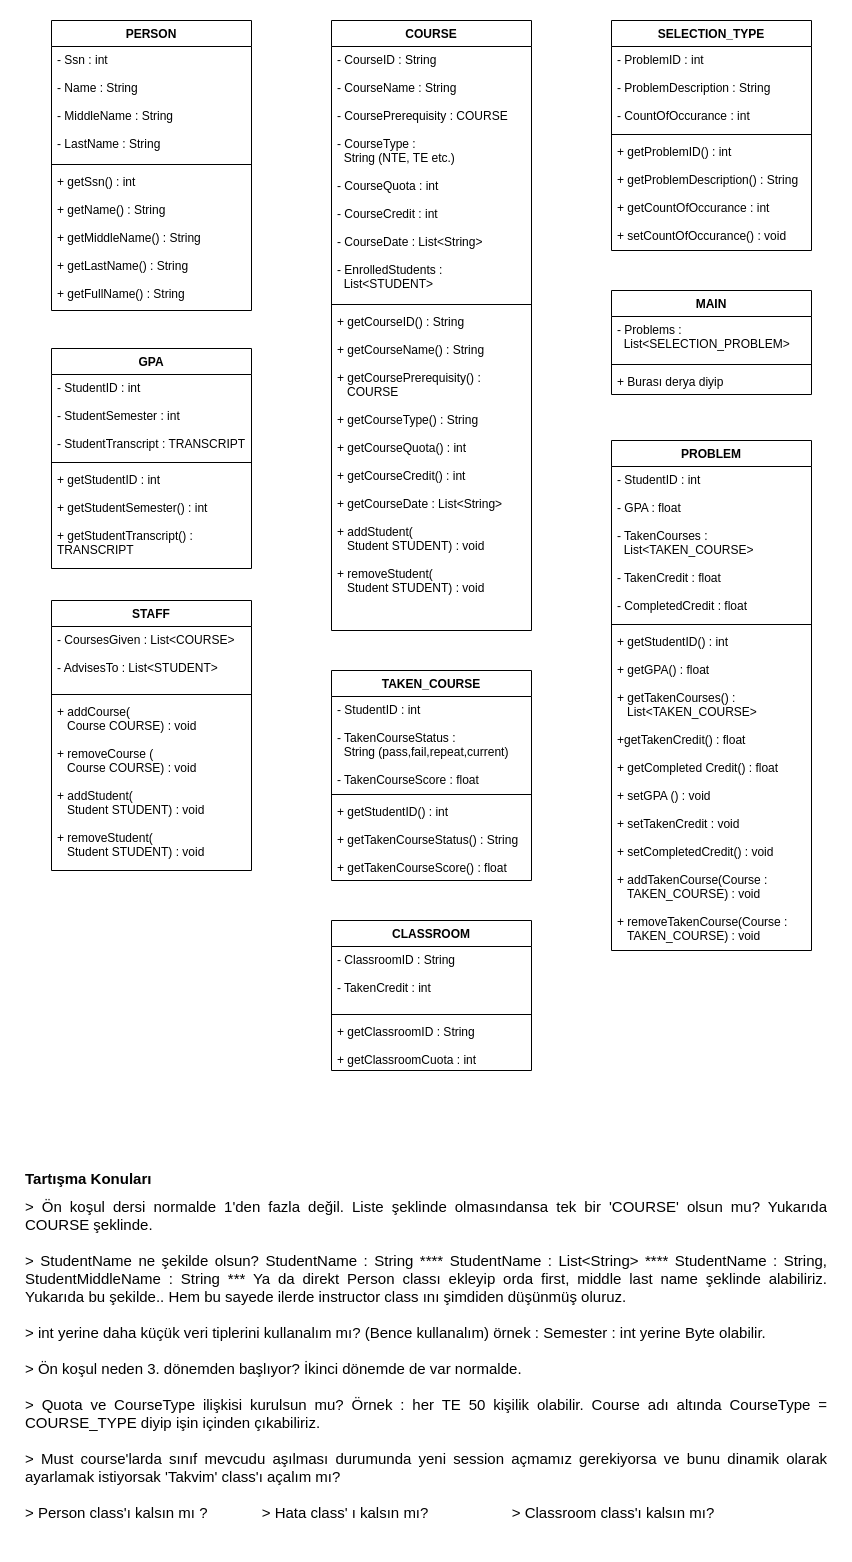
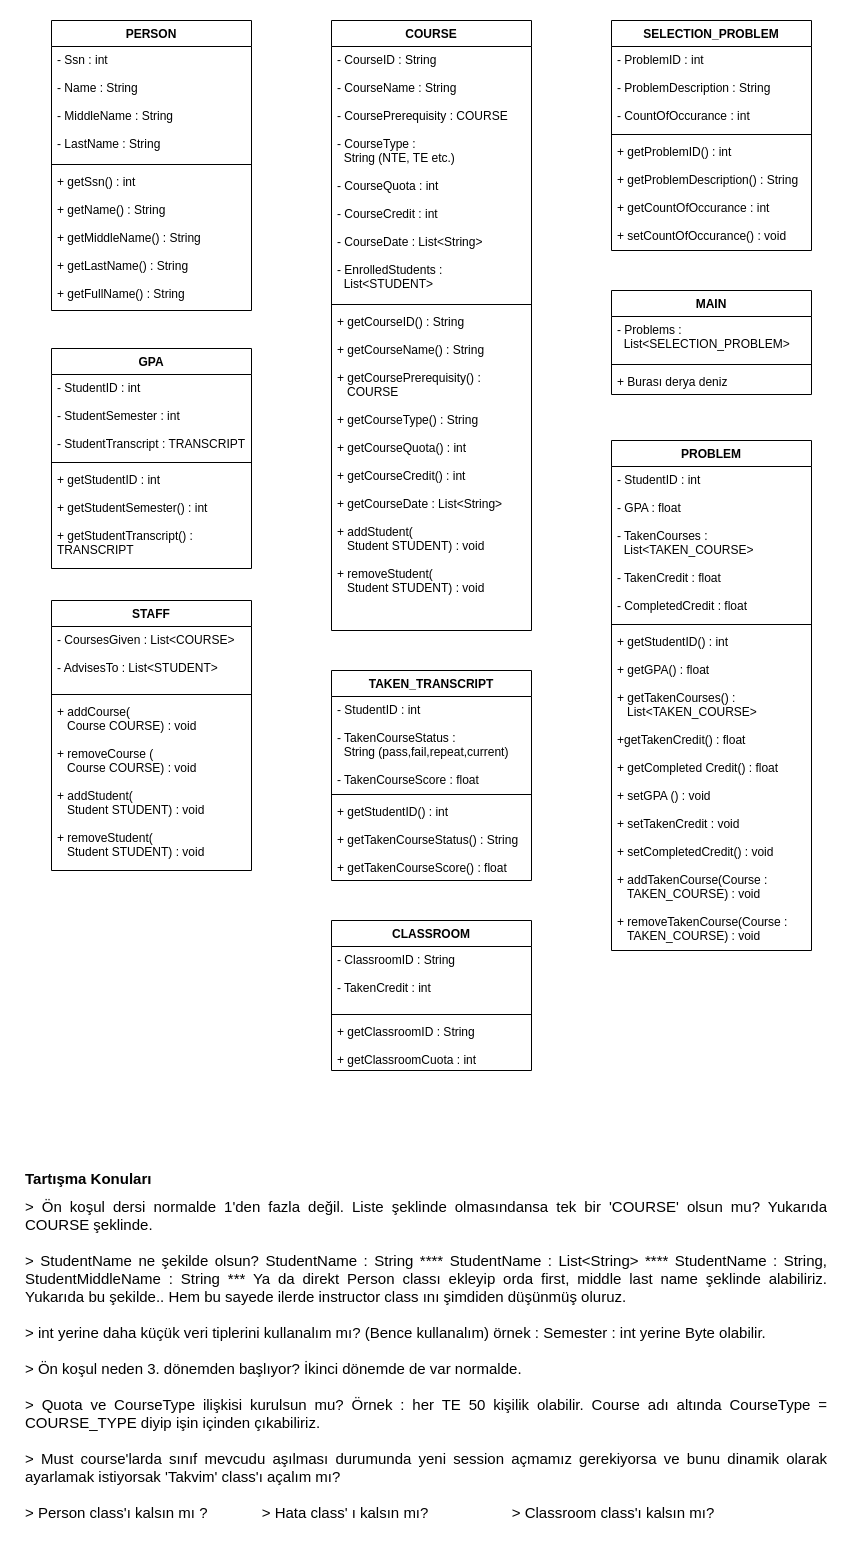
node "SELECTION_TYPE": label "SELECTION_TYPE" -> "SELECTION_PROBLEM"
node "+ Burası derya diyip": label "+ Burası derya diyip" -> "+ Burası derya deniz"
node "TAKEN_COURSE": label "TAKEN_COURSE" -> "TAKEN_TRANSCRIPT"
